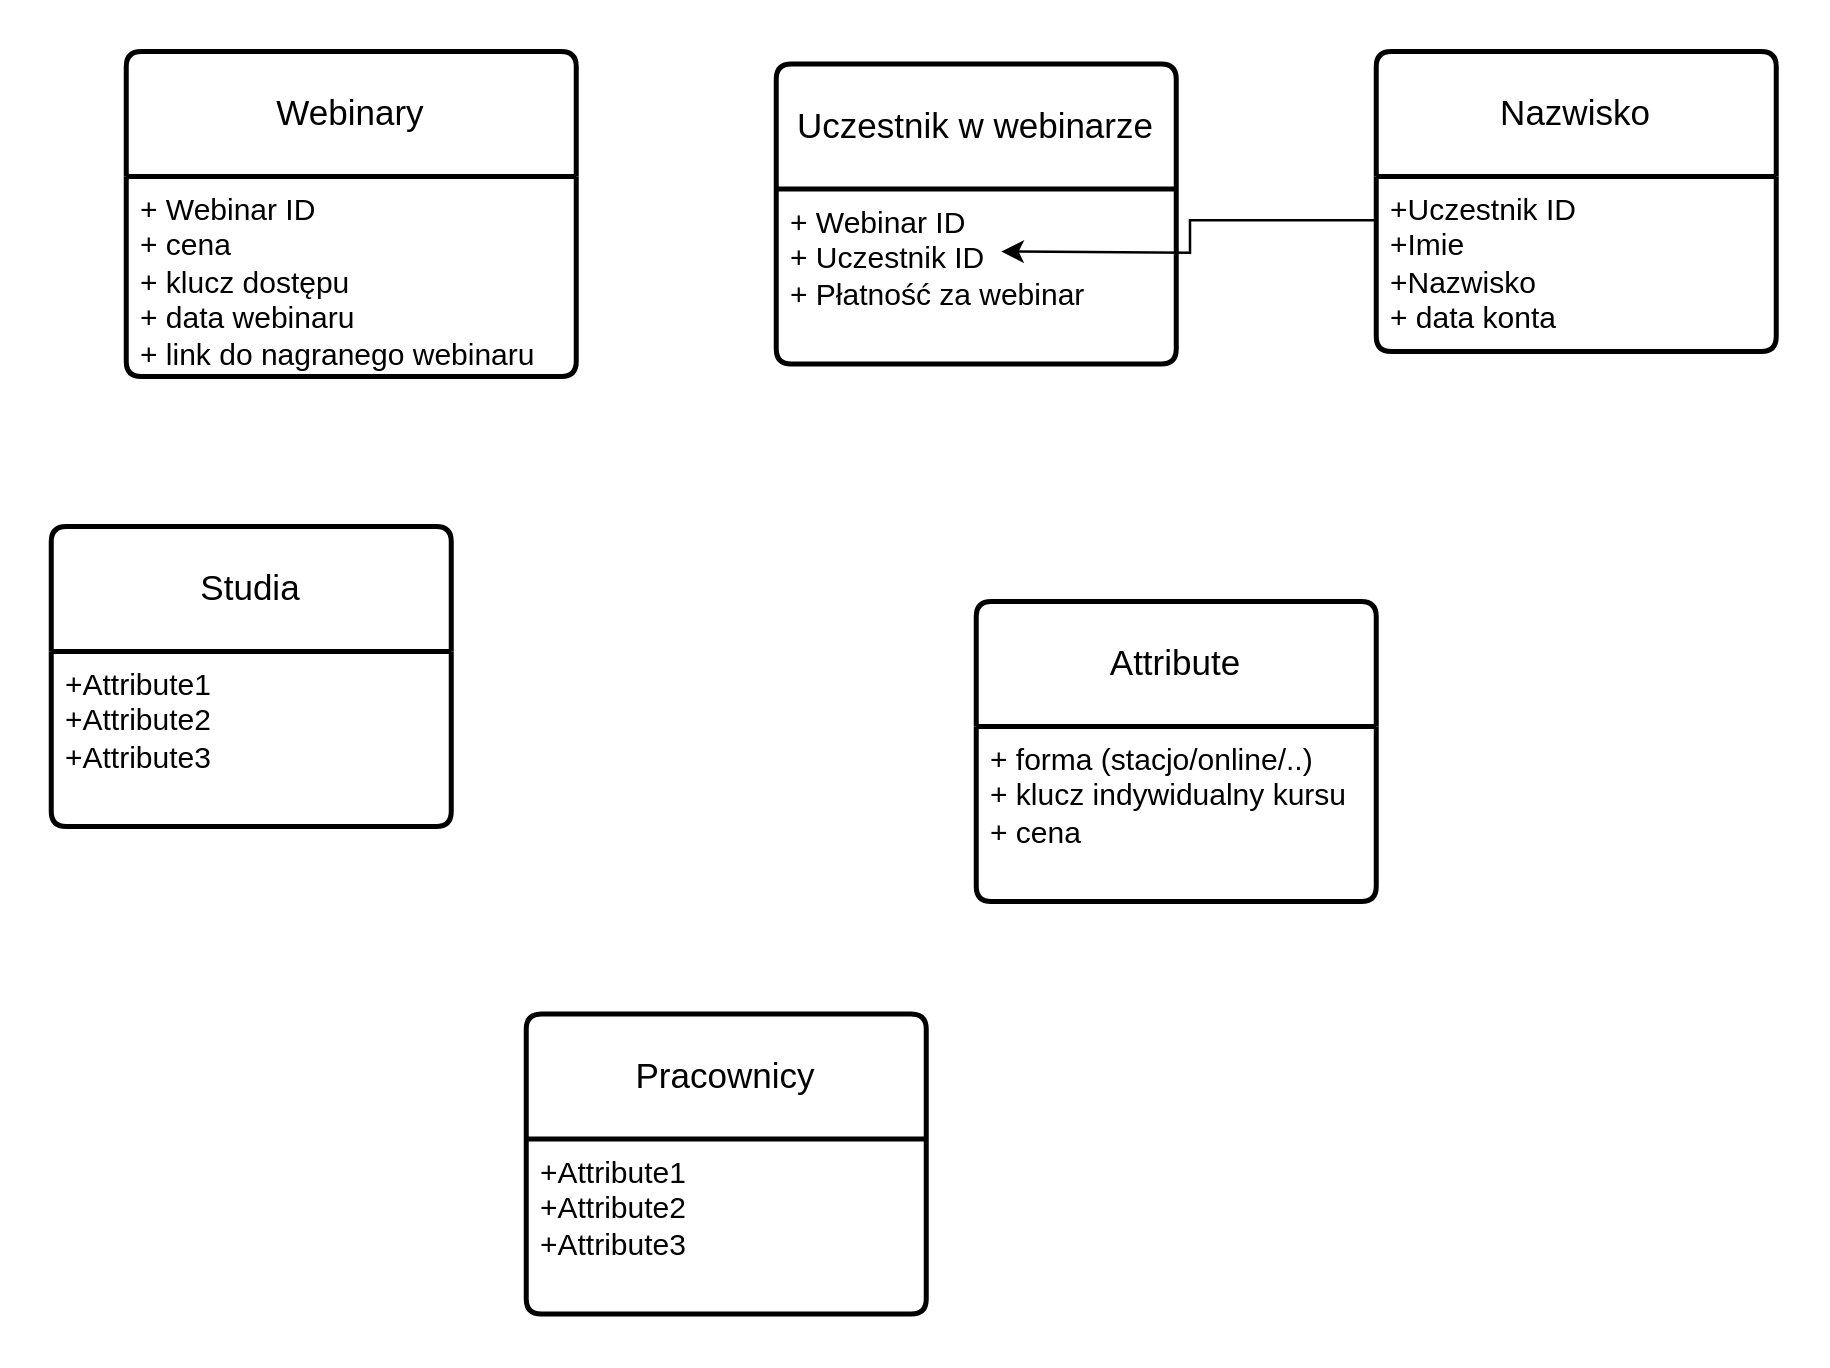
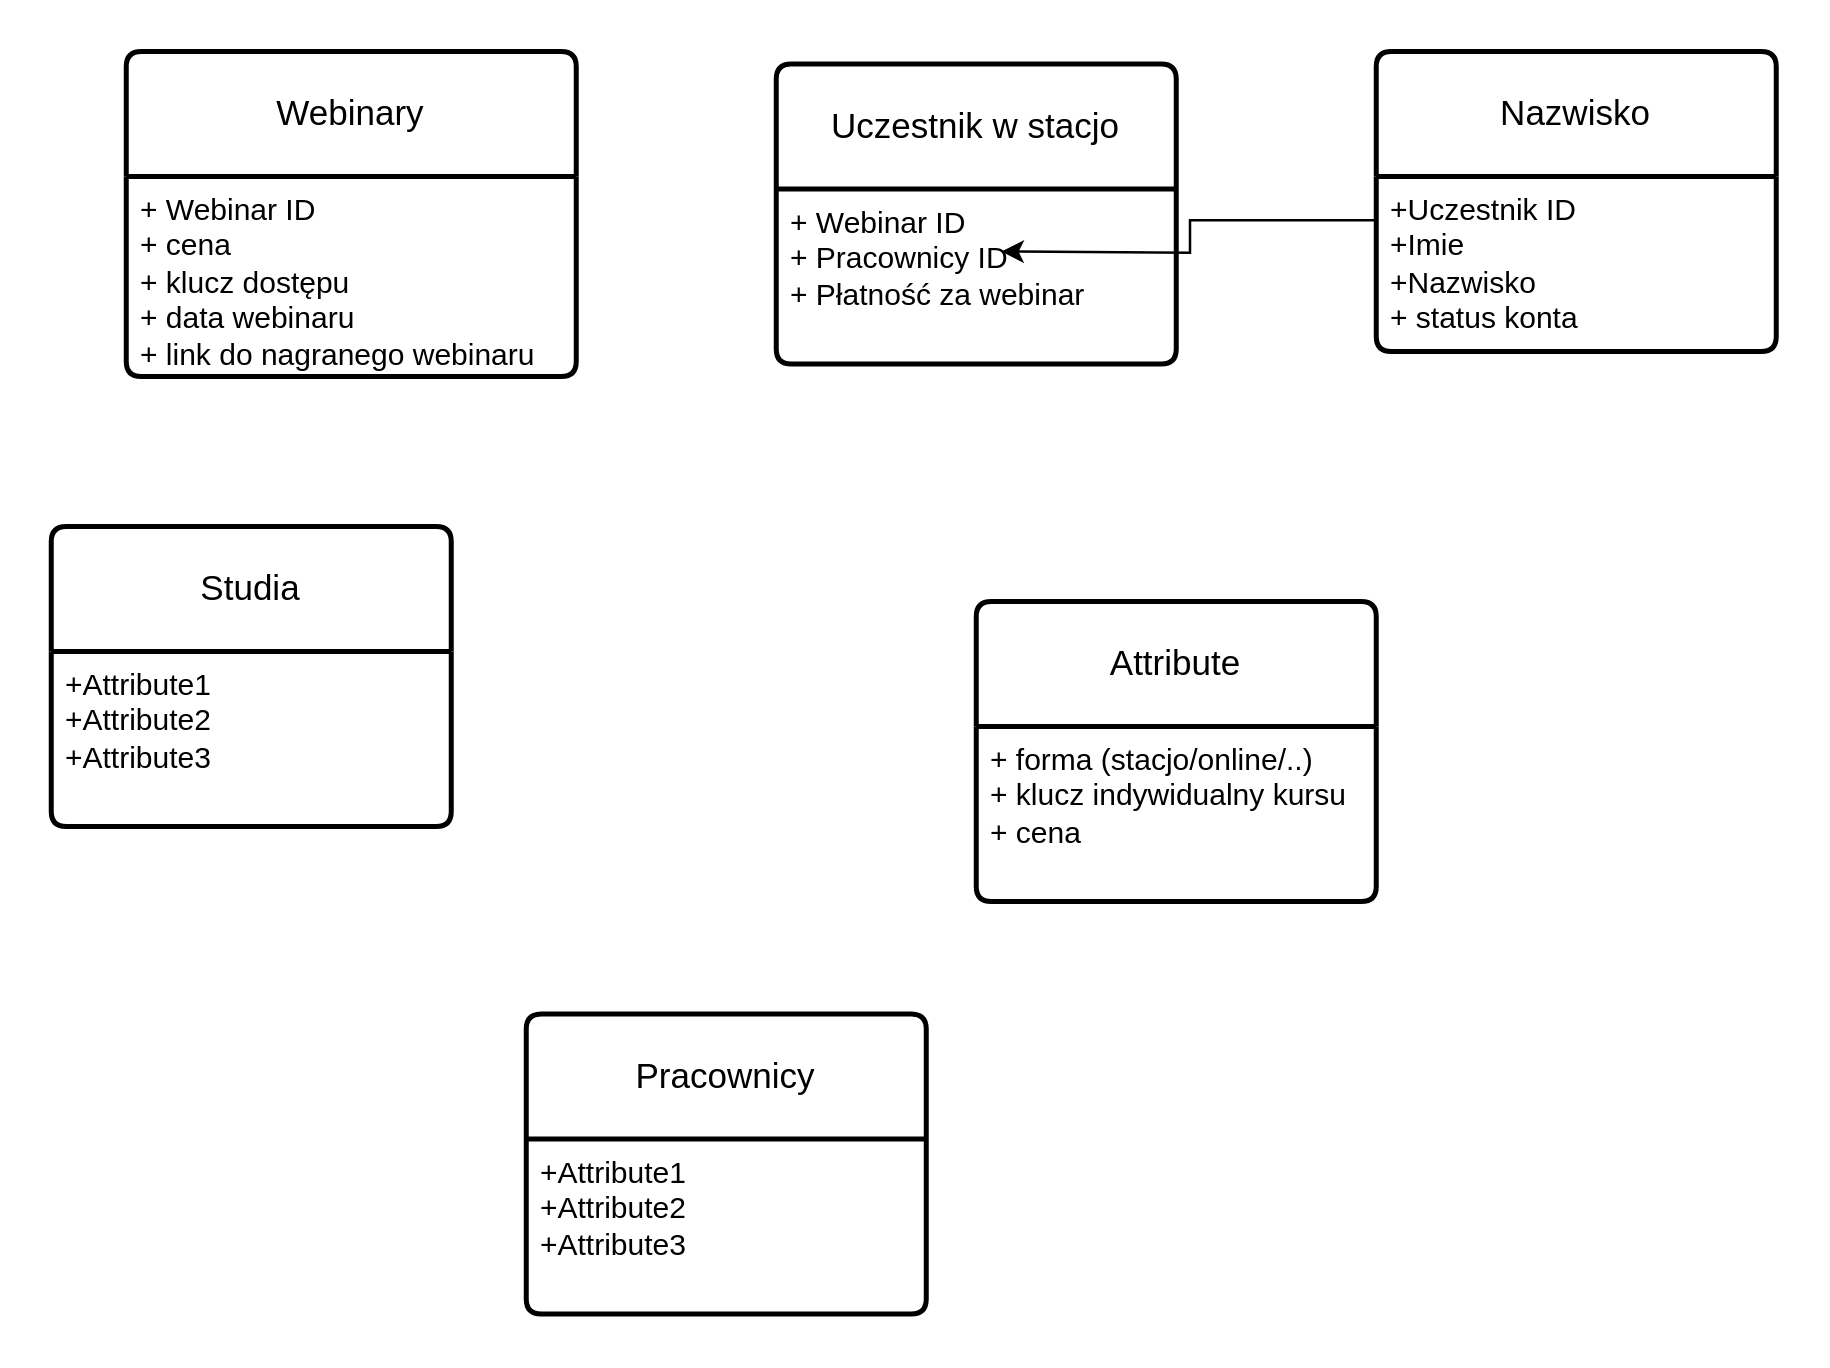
node "Uczestnik w webinarze": label "Uczestnik w webinarze" -> "Uczestnik w stacjo"
node "+ Webinar ID + Uczestnik ID + Płatność za webinar": label "+ Webinar ID + Uczestnik ID + Płatność za webinar" -> "+ Webinar ID + Pracownicy ID + Płatność za webinar"
node "+Uczestnik ID +Imie +Nazwisko + data konta": label "+Uczestnik ID +Imie +Nazwisko + data konta" -> "+Uczestnik ID +Imie +Nazwisko + status konta"
